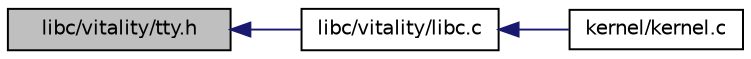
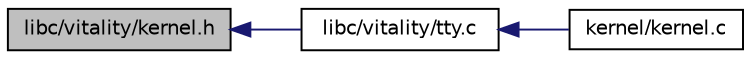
node "libc/vitality/tty.h": label "libc/vitality/tty.h" -> "libc/vitality/kernel.h"
node "libc/vitality/libc.c": label "libc/vitality/libc.c" -> "libc/vitality/tty.c"
